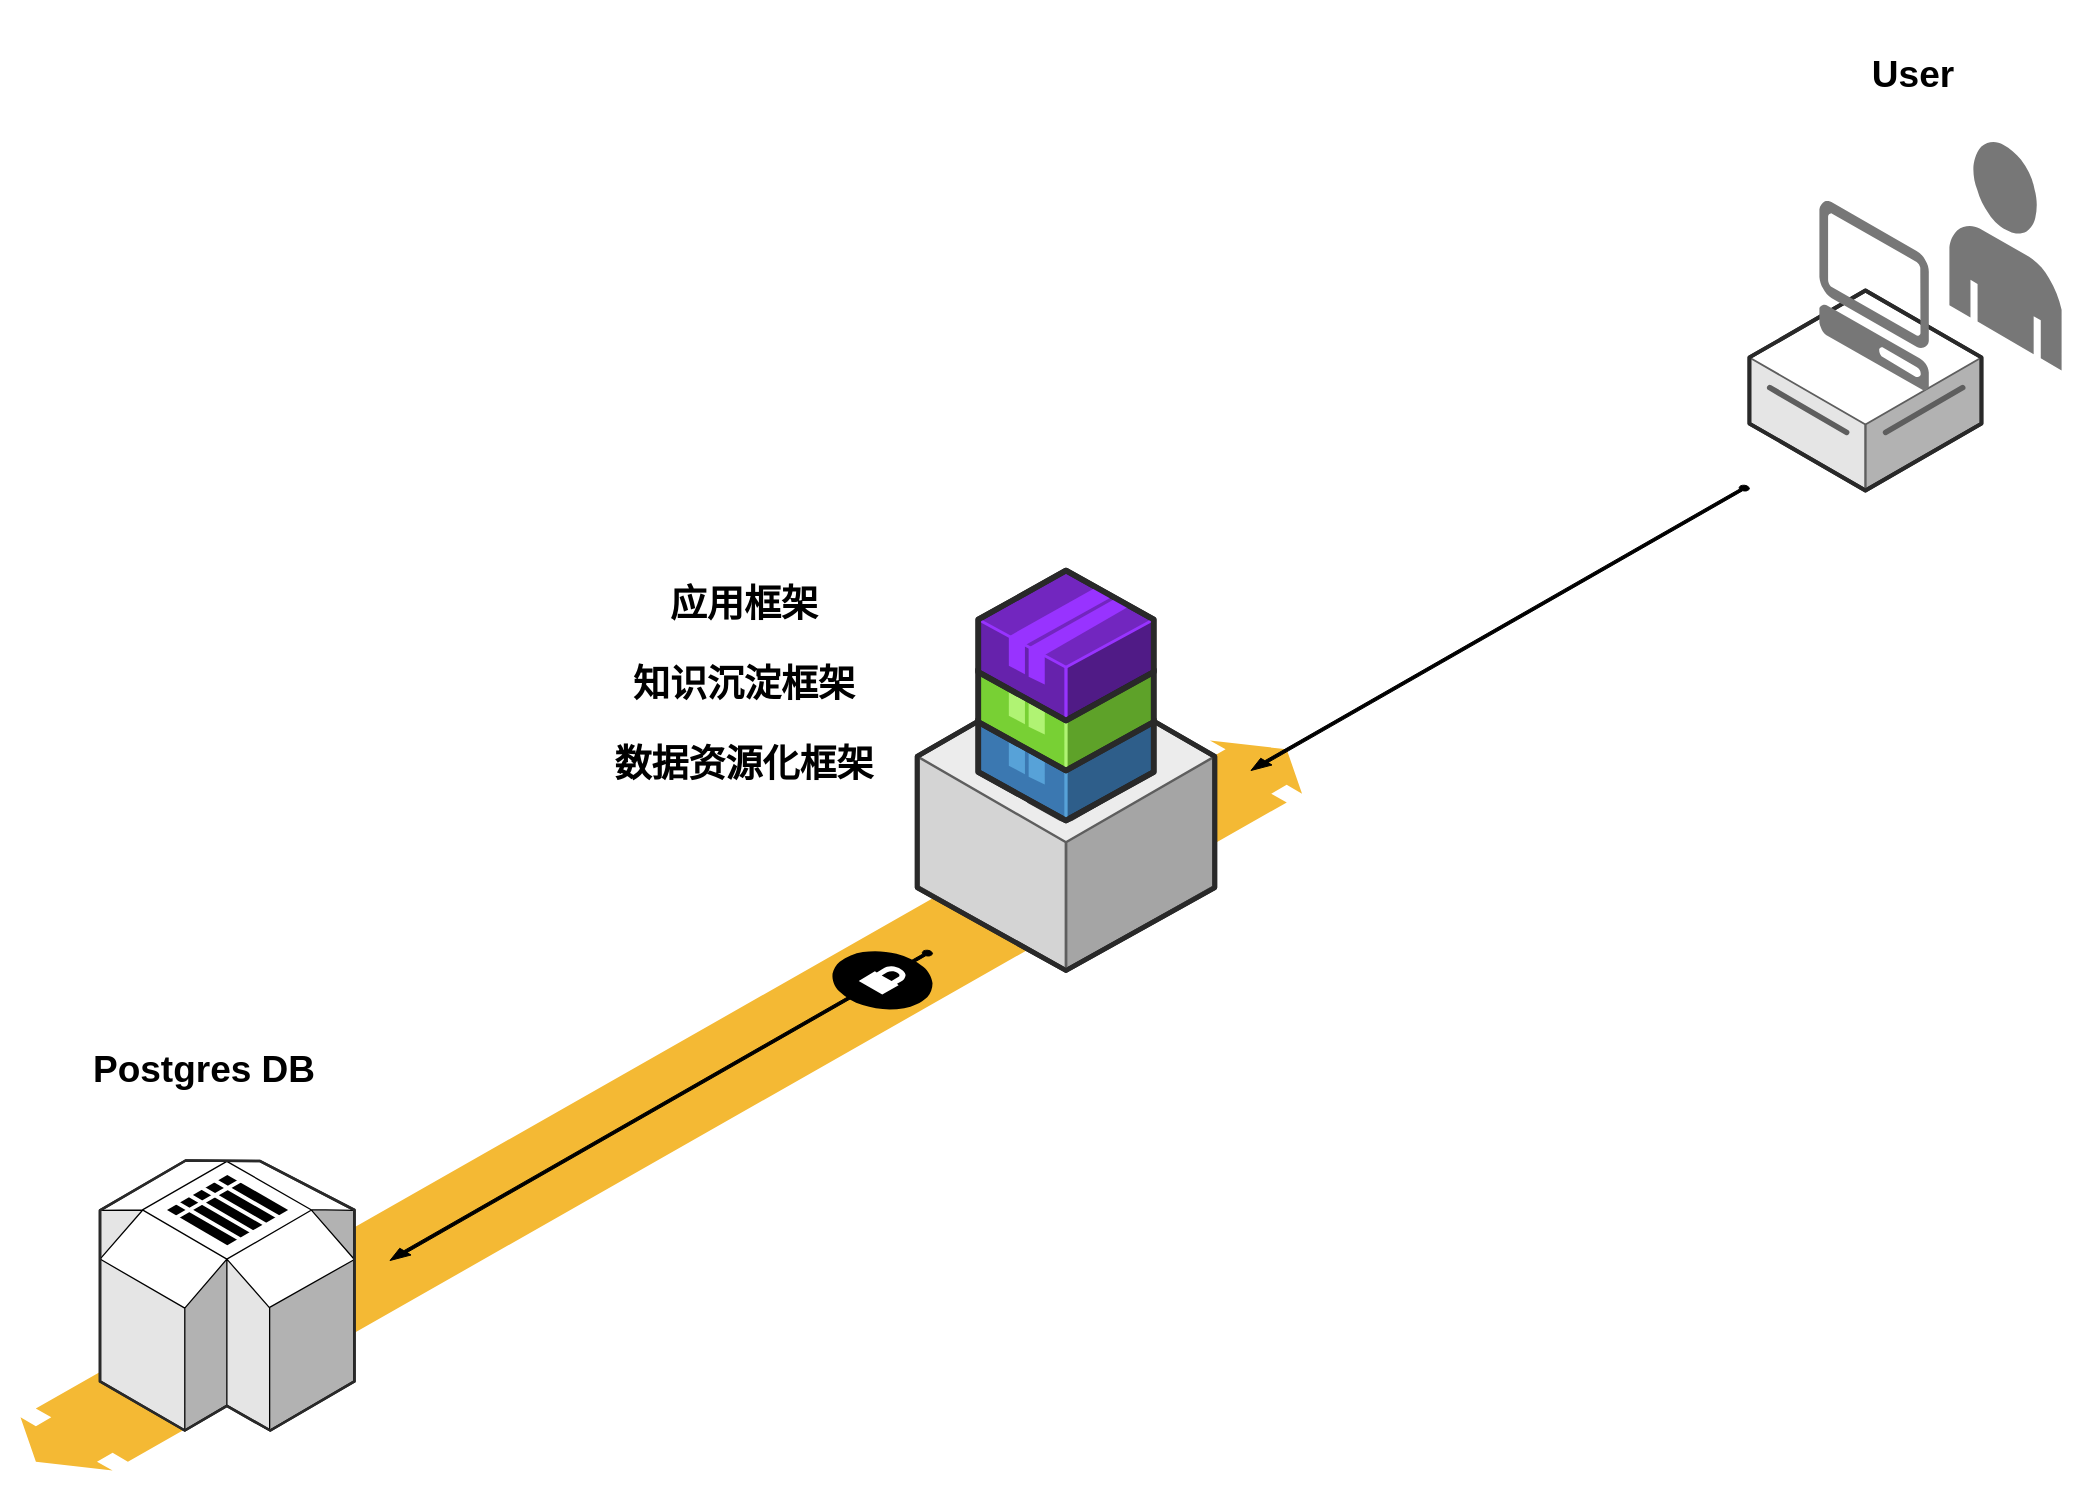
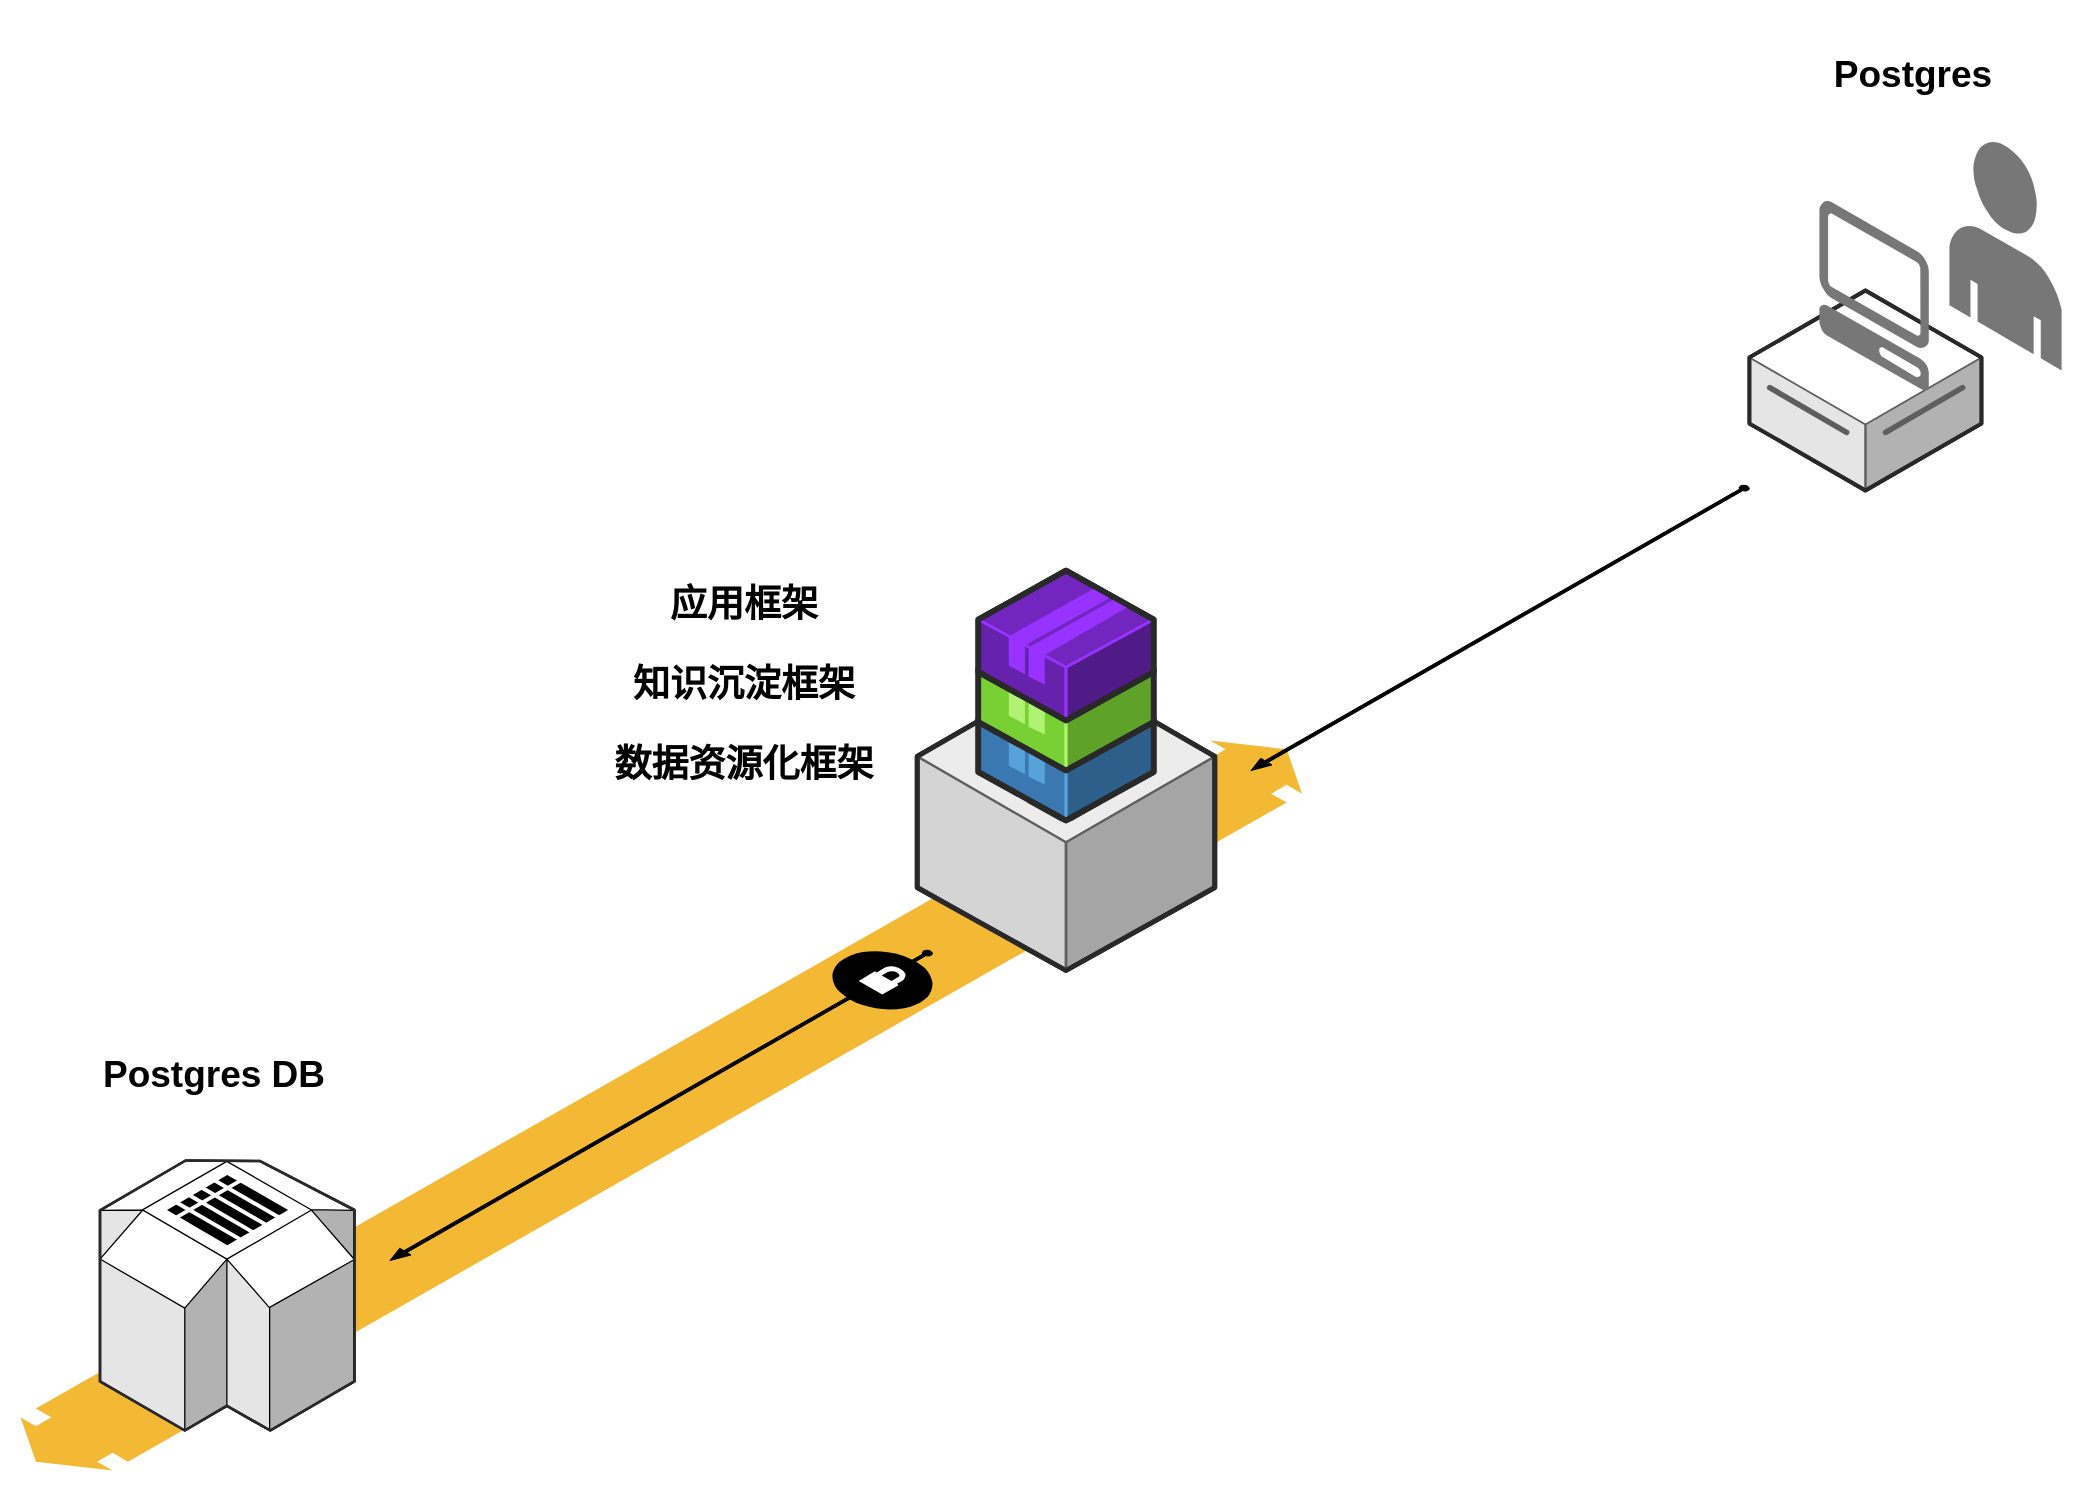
node "User": label "User" -> "Postgres"
node "Postgres DB": moved (205, 1071) -> (215, 1076)
